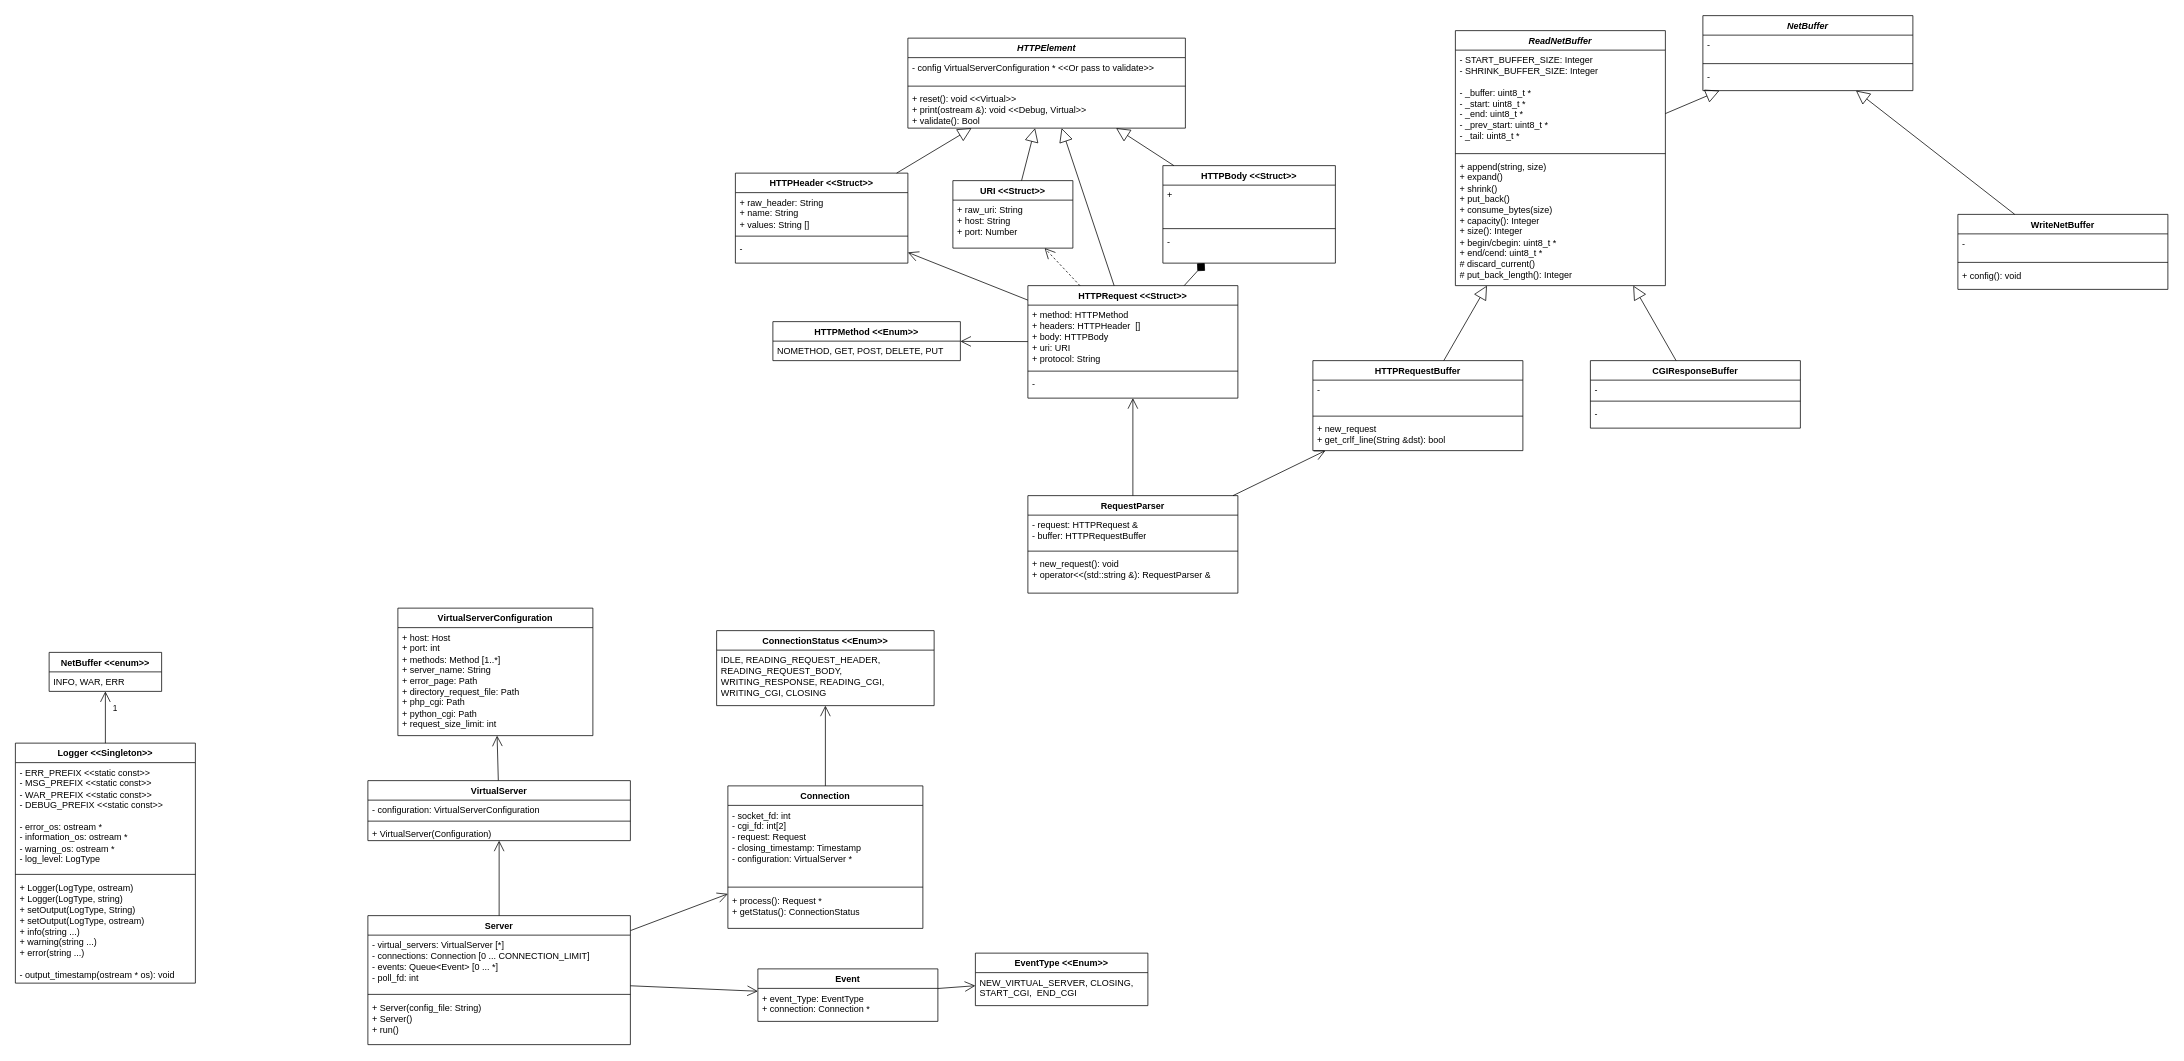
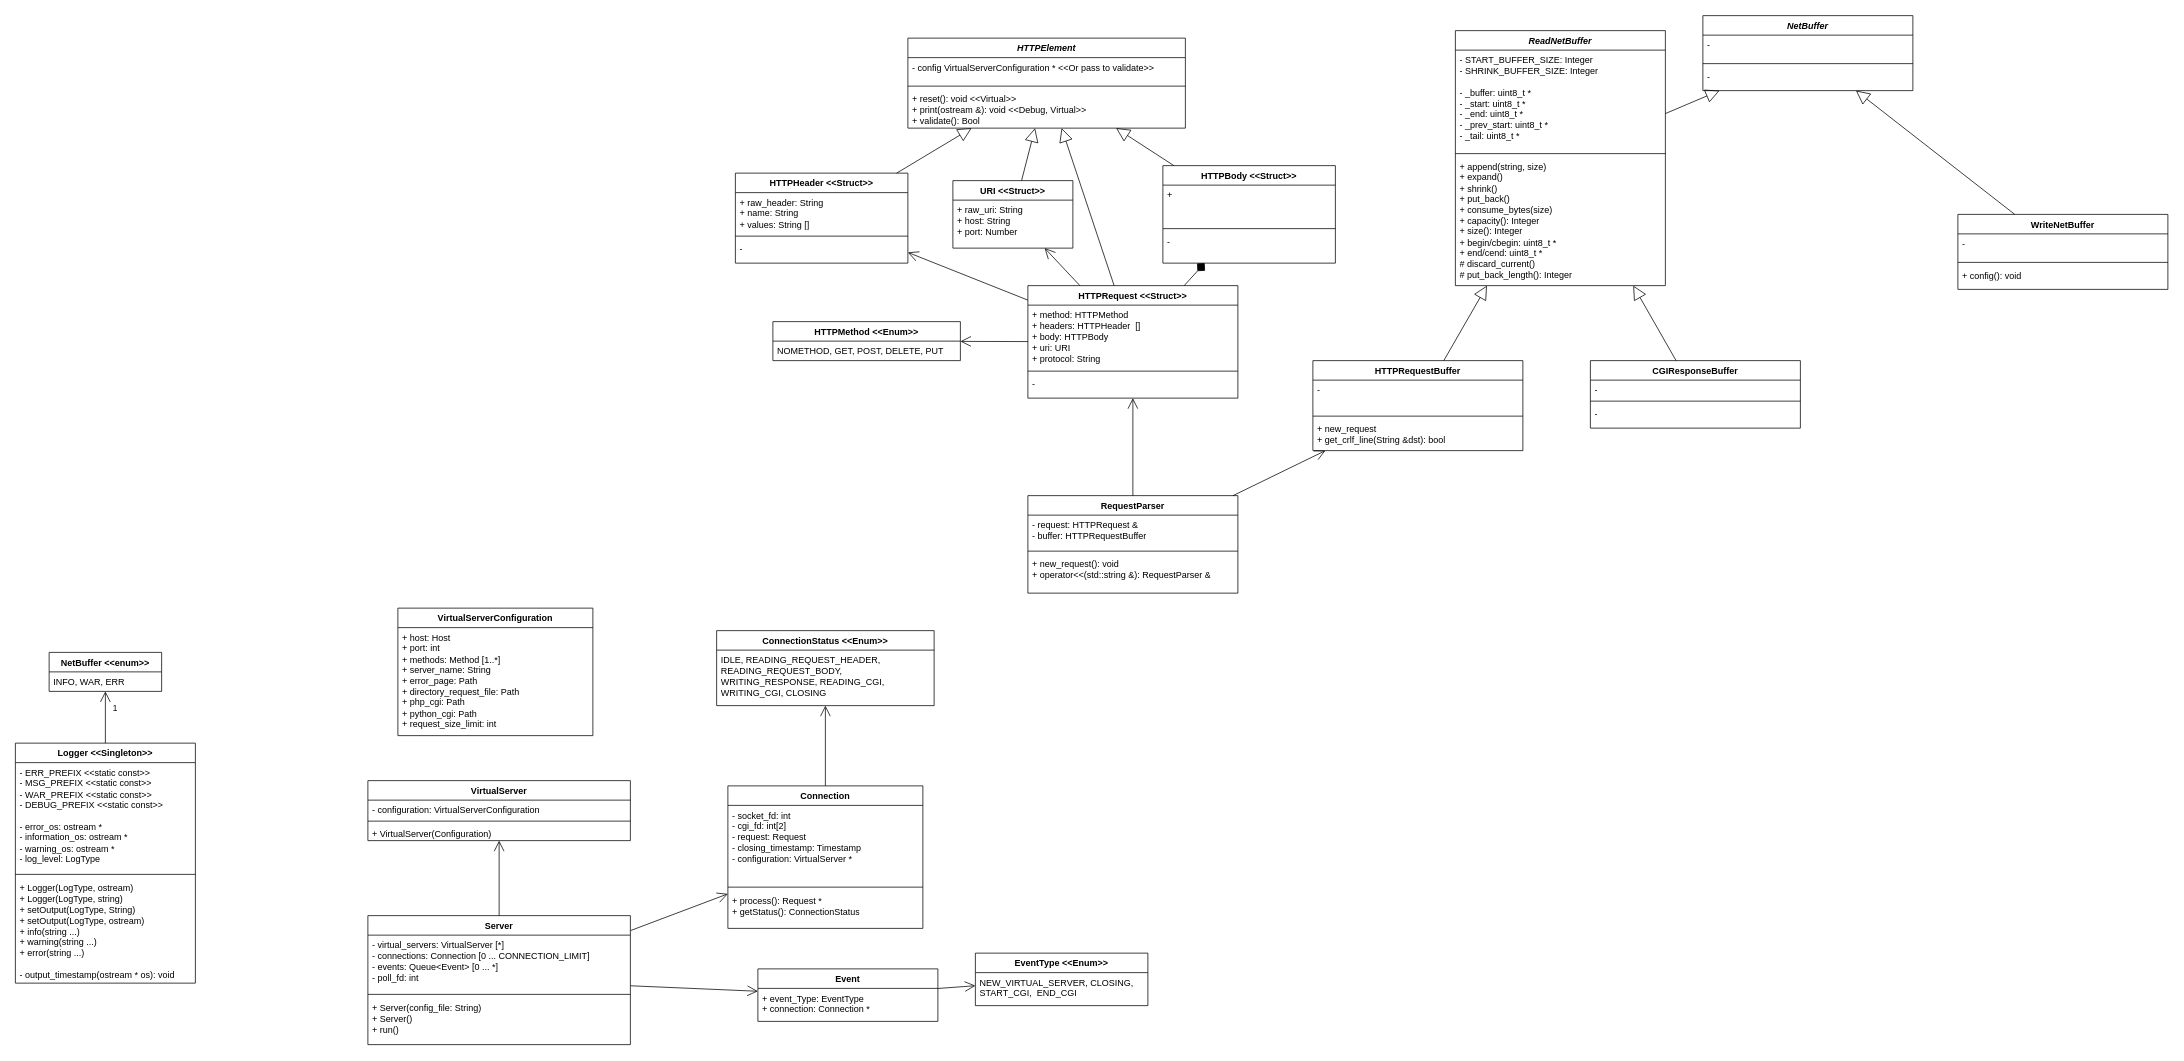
edge "HTTPRequest <<Struct>>" -> "URI <<Struct>>": style dashed -> solid
edge "VirtualServer" -> "VirtualServerConfiguration": removed
